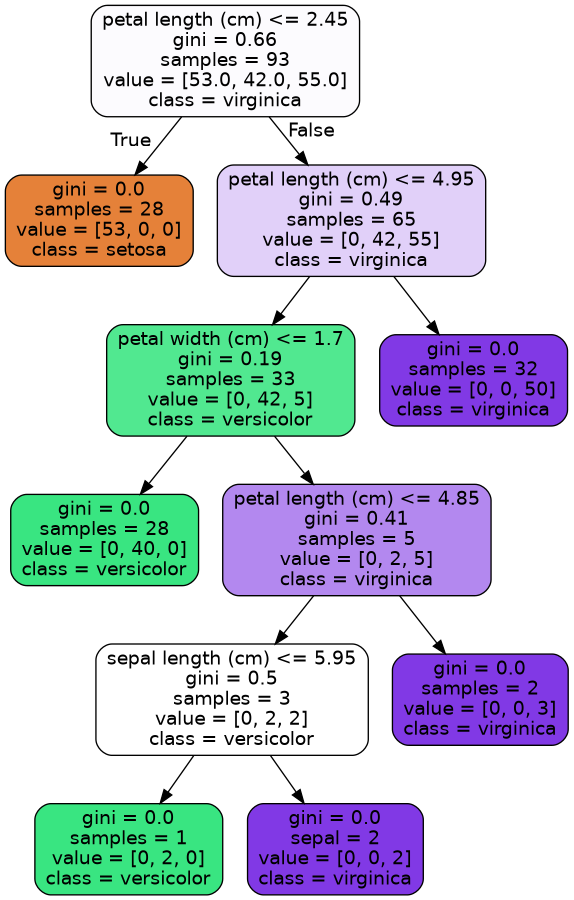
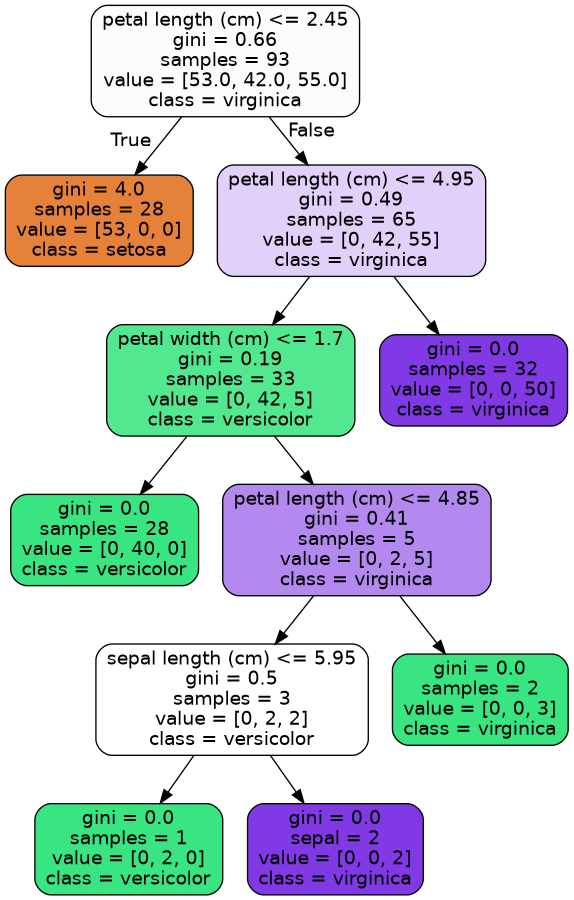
node "gini = 0.0 samples = 28 value = [53, 0, 0] class = setosa": label "gini = 0.0 samples = 28 value = [53, 0, 0] class = setosa" -> "gini = 4.0 samples = 28 value = [53, 0, 0] class = setosa"
node "gini = 0.0 samples = 2 value = [0, 0, 3] class = virginica": fillcolor #8139e5 -> #39e581
